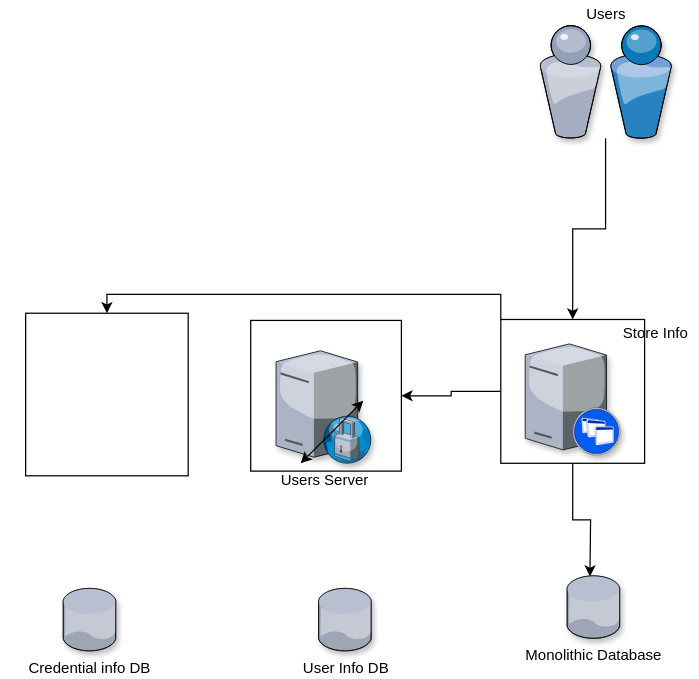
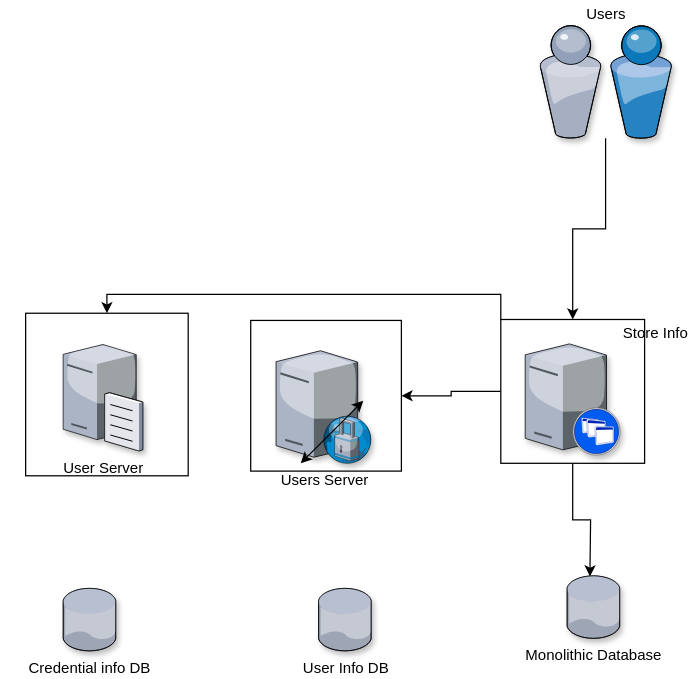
node "User Server": added
